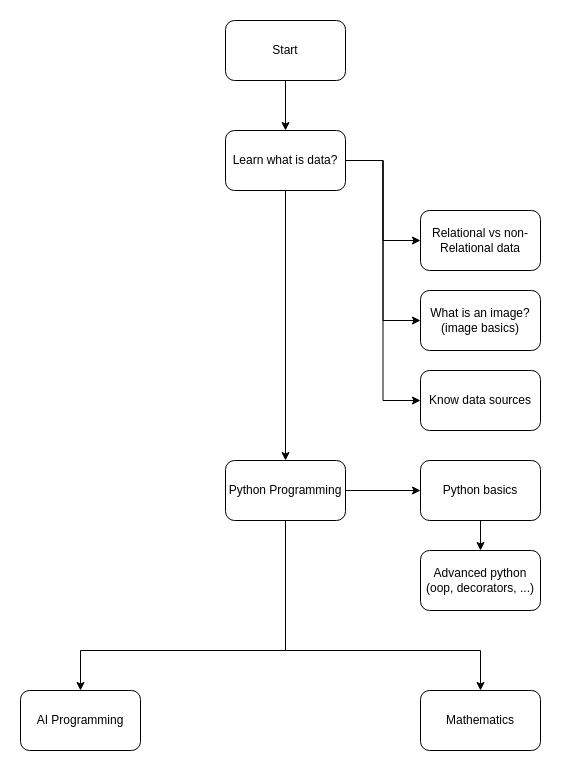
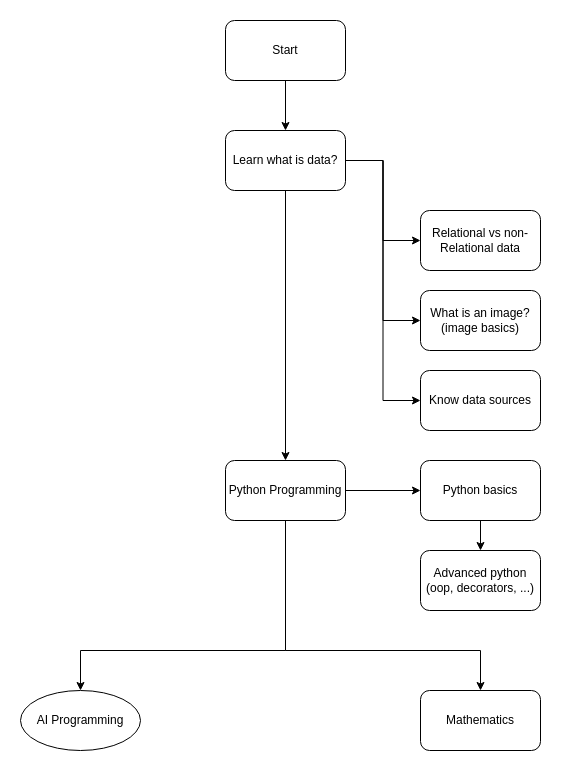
node "AI Programming": shape rounded rectangle -> ellipse
